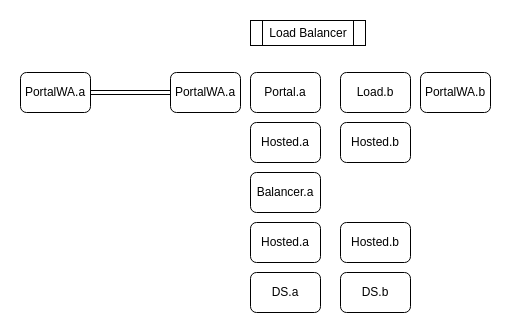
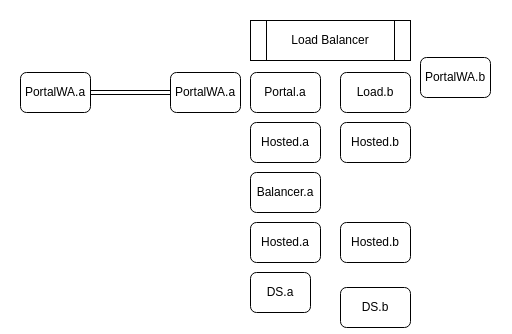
node "Load Balancer": size 115x25 -> 160x40
node "PortalWA.b": moved (456, 93) -> (456, 78)
node "DS.a": size 70x40 -> 60x40
node "DS.b": moved (376, 293) -> (376, 308)
